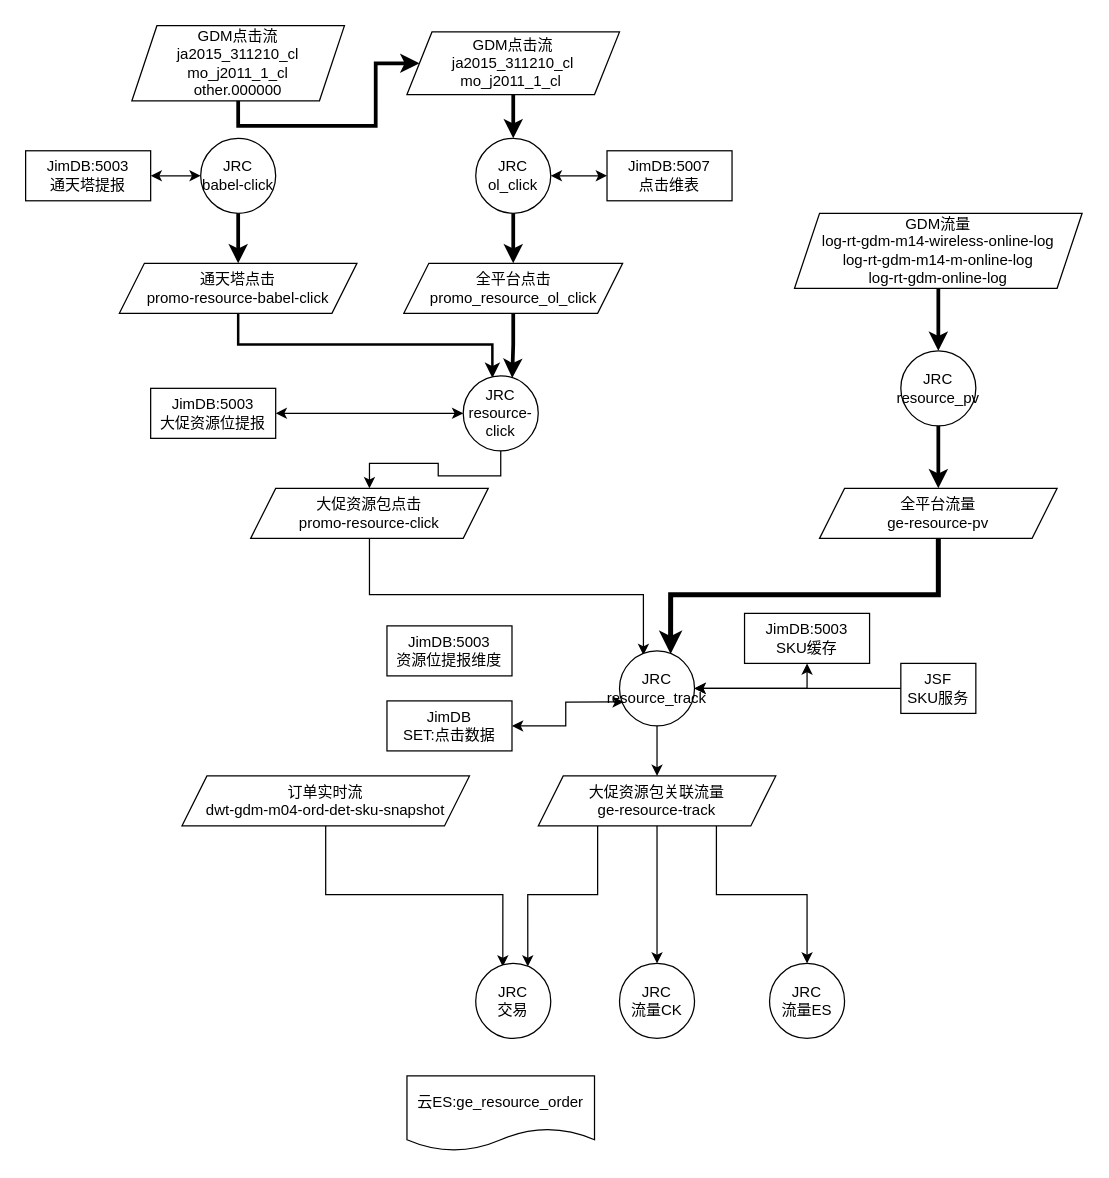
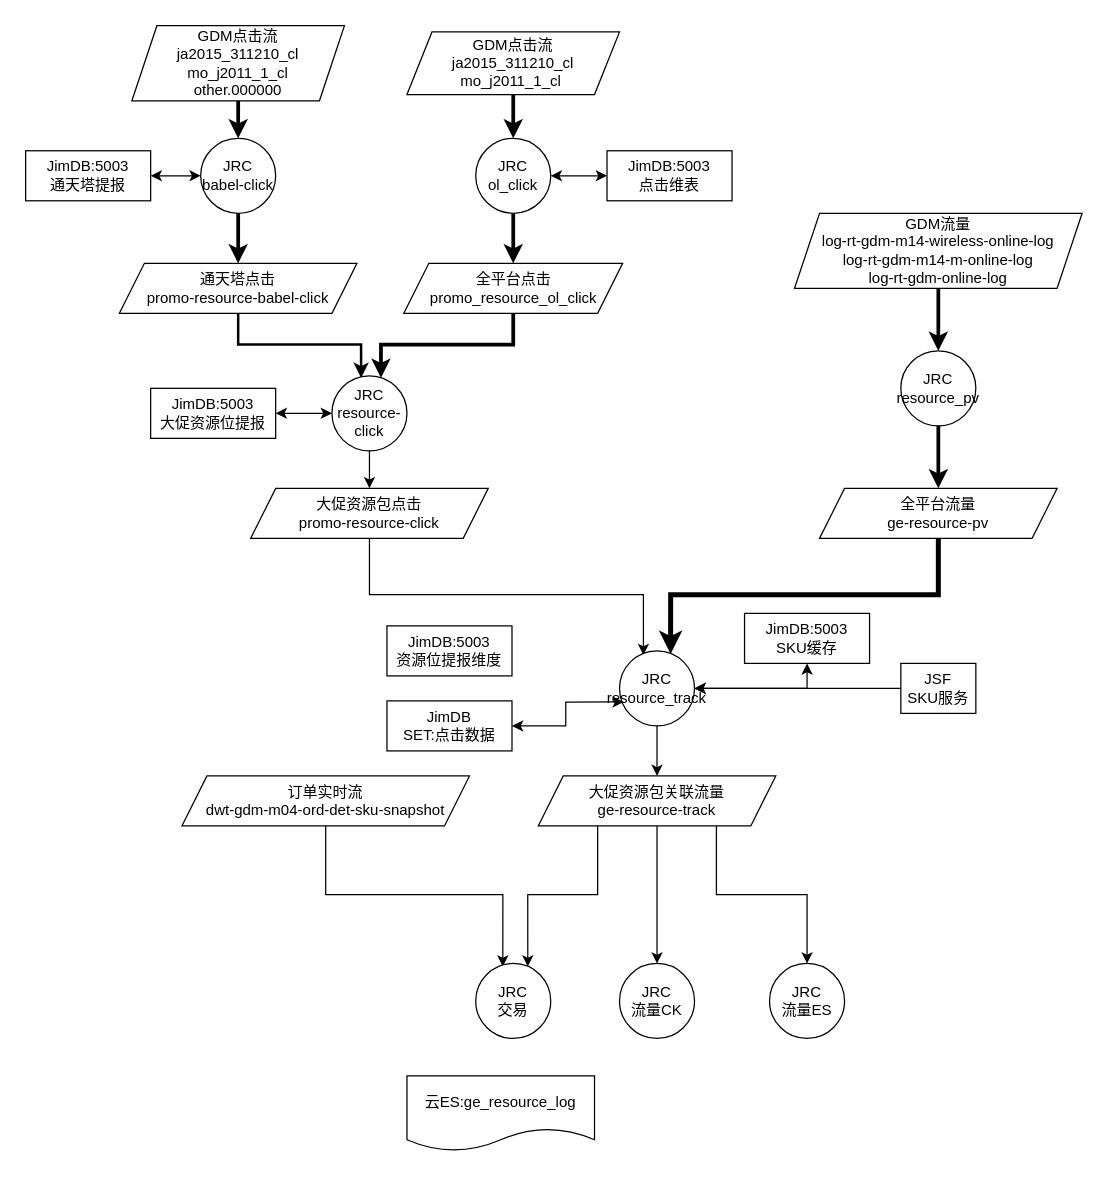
edge "GDM点击流 ja2015_311210_cl mo_j2011_1_cl other.000000" -> "GDM点击流 ja2015_311210_cl mo_j2011_1_cl": now "GDM点击流 ja2015_311210_cl mo_j2011_1_cl other.000000" -> "JRC babel-click"
node "JimDB:5007 点击维表": label "JimDB:5007 点击维表" -> "JimDB:5003 点击维表"
node "JRC resource-click": moved (501, 413) -> (369, 413)
node "云ES:ge_resource_order": label "云ES:ge_resource_order" -> "云ES:ge_resource_log"
